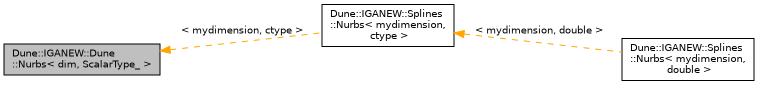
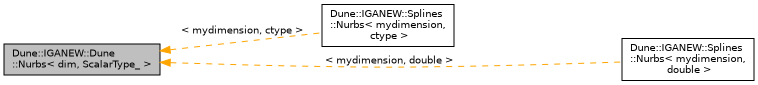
edge "Dune::IGANEW::Splines ::Nurbs< mydimension, double >" -> "Dune::IGANEW::Splines ::Nurbs< mydimension, ctype >": now "Dune::IGANEW::Splines ::Nurbs< mydimension, double >" -> "Dune::IGANEW::Dune ::Nurbs< dim, ScalarType_ >"
